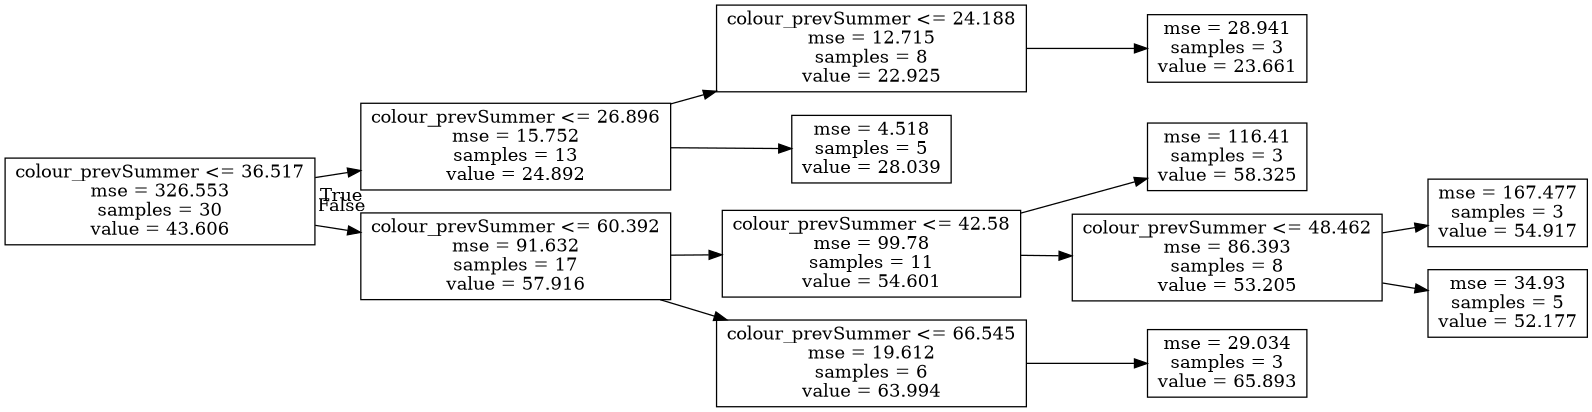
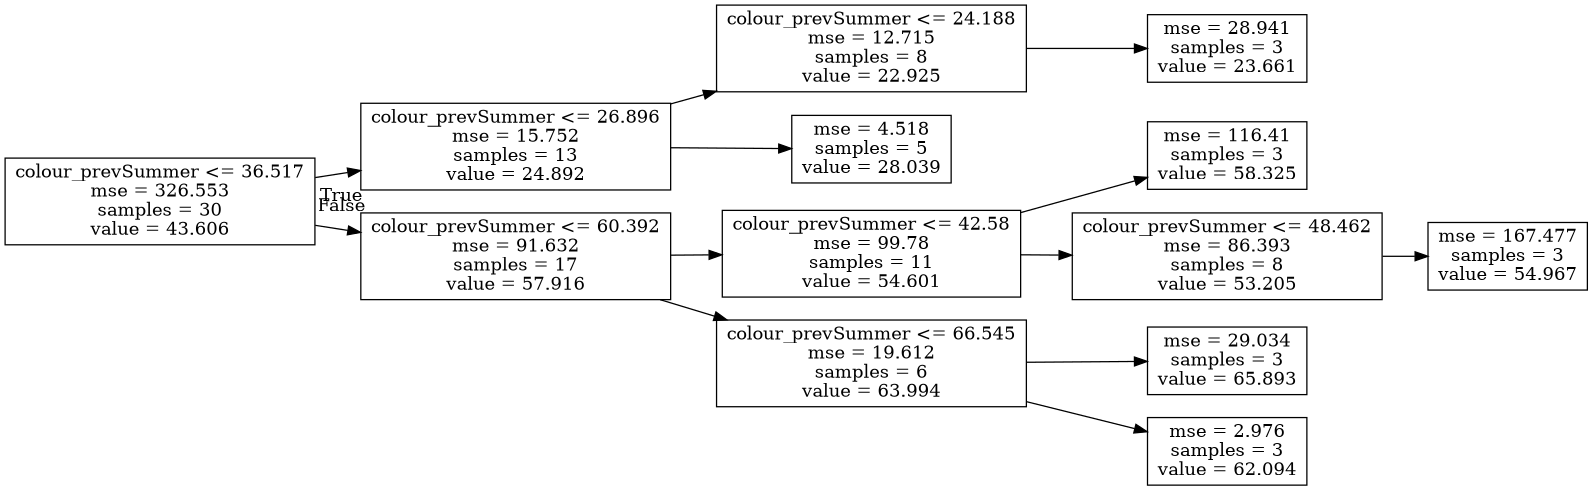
node "mse = 167.477 samples = 3 value = 54.917": label "mse = 167.477 samples = 3 value = 54.917" -> "mse = 167.477 samples = 3 value = 54.967"
node "mse = 34.93 samples = 5 value = 52.177": removed
node "mse = 2.976 samples = 3 value = 62.094": added
